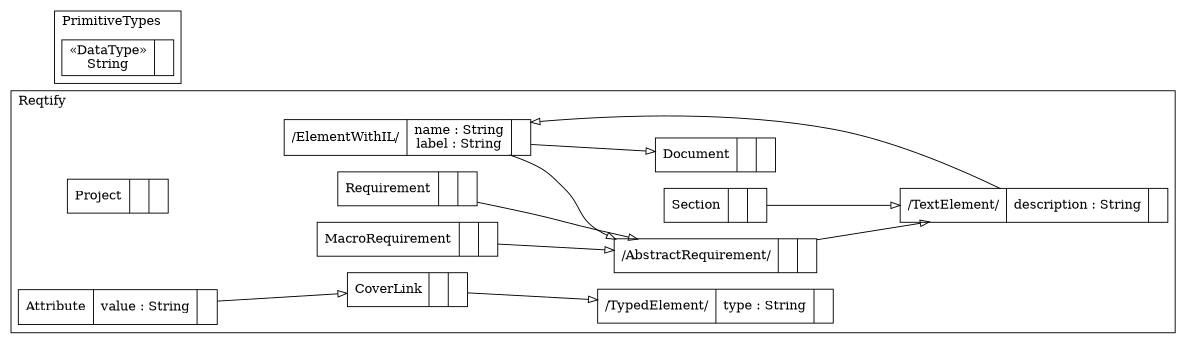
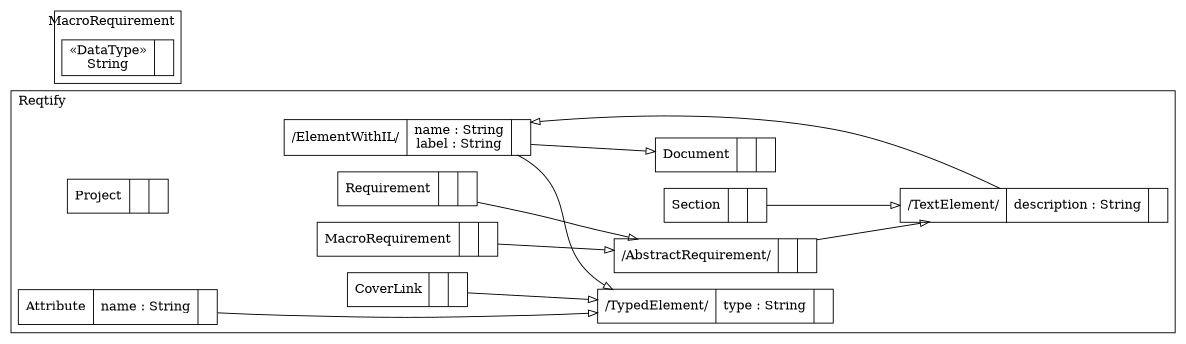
cluster "PrimitiveTypes": label "PrimitiveTypes" -> "MacroRequirement"
edge "/ElementWithIL/" -> "/AbstractRequirement/": now "/ElementWithIL/" -> "/TypedElement/"
edge "Attribute" -> "CoverLink": now "Attribute" -> "/TypedElement/"
node "Attribute": text "value : String" -> "name : String"
